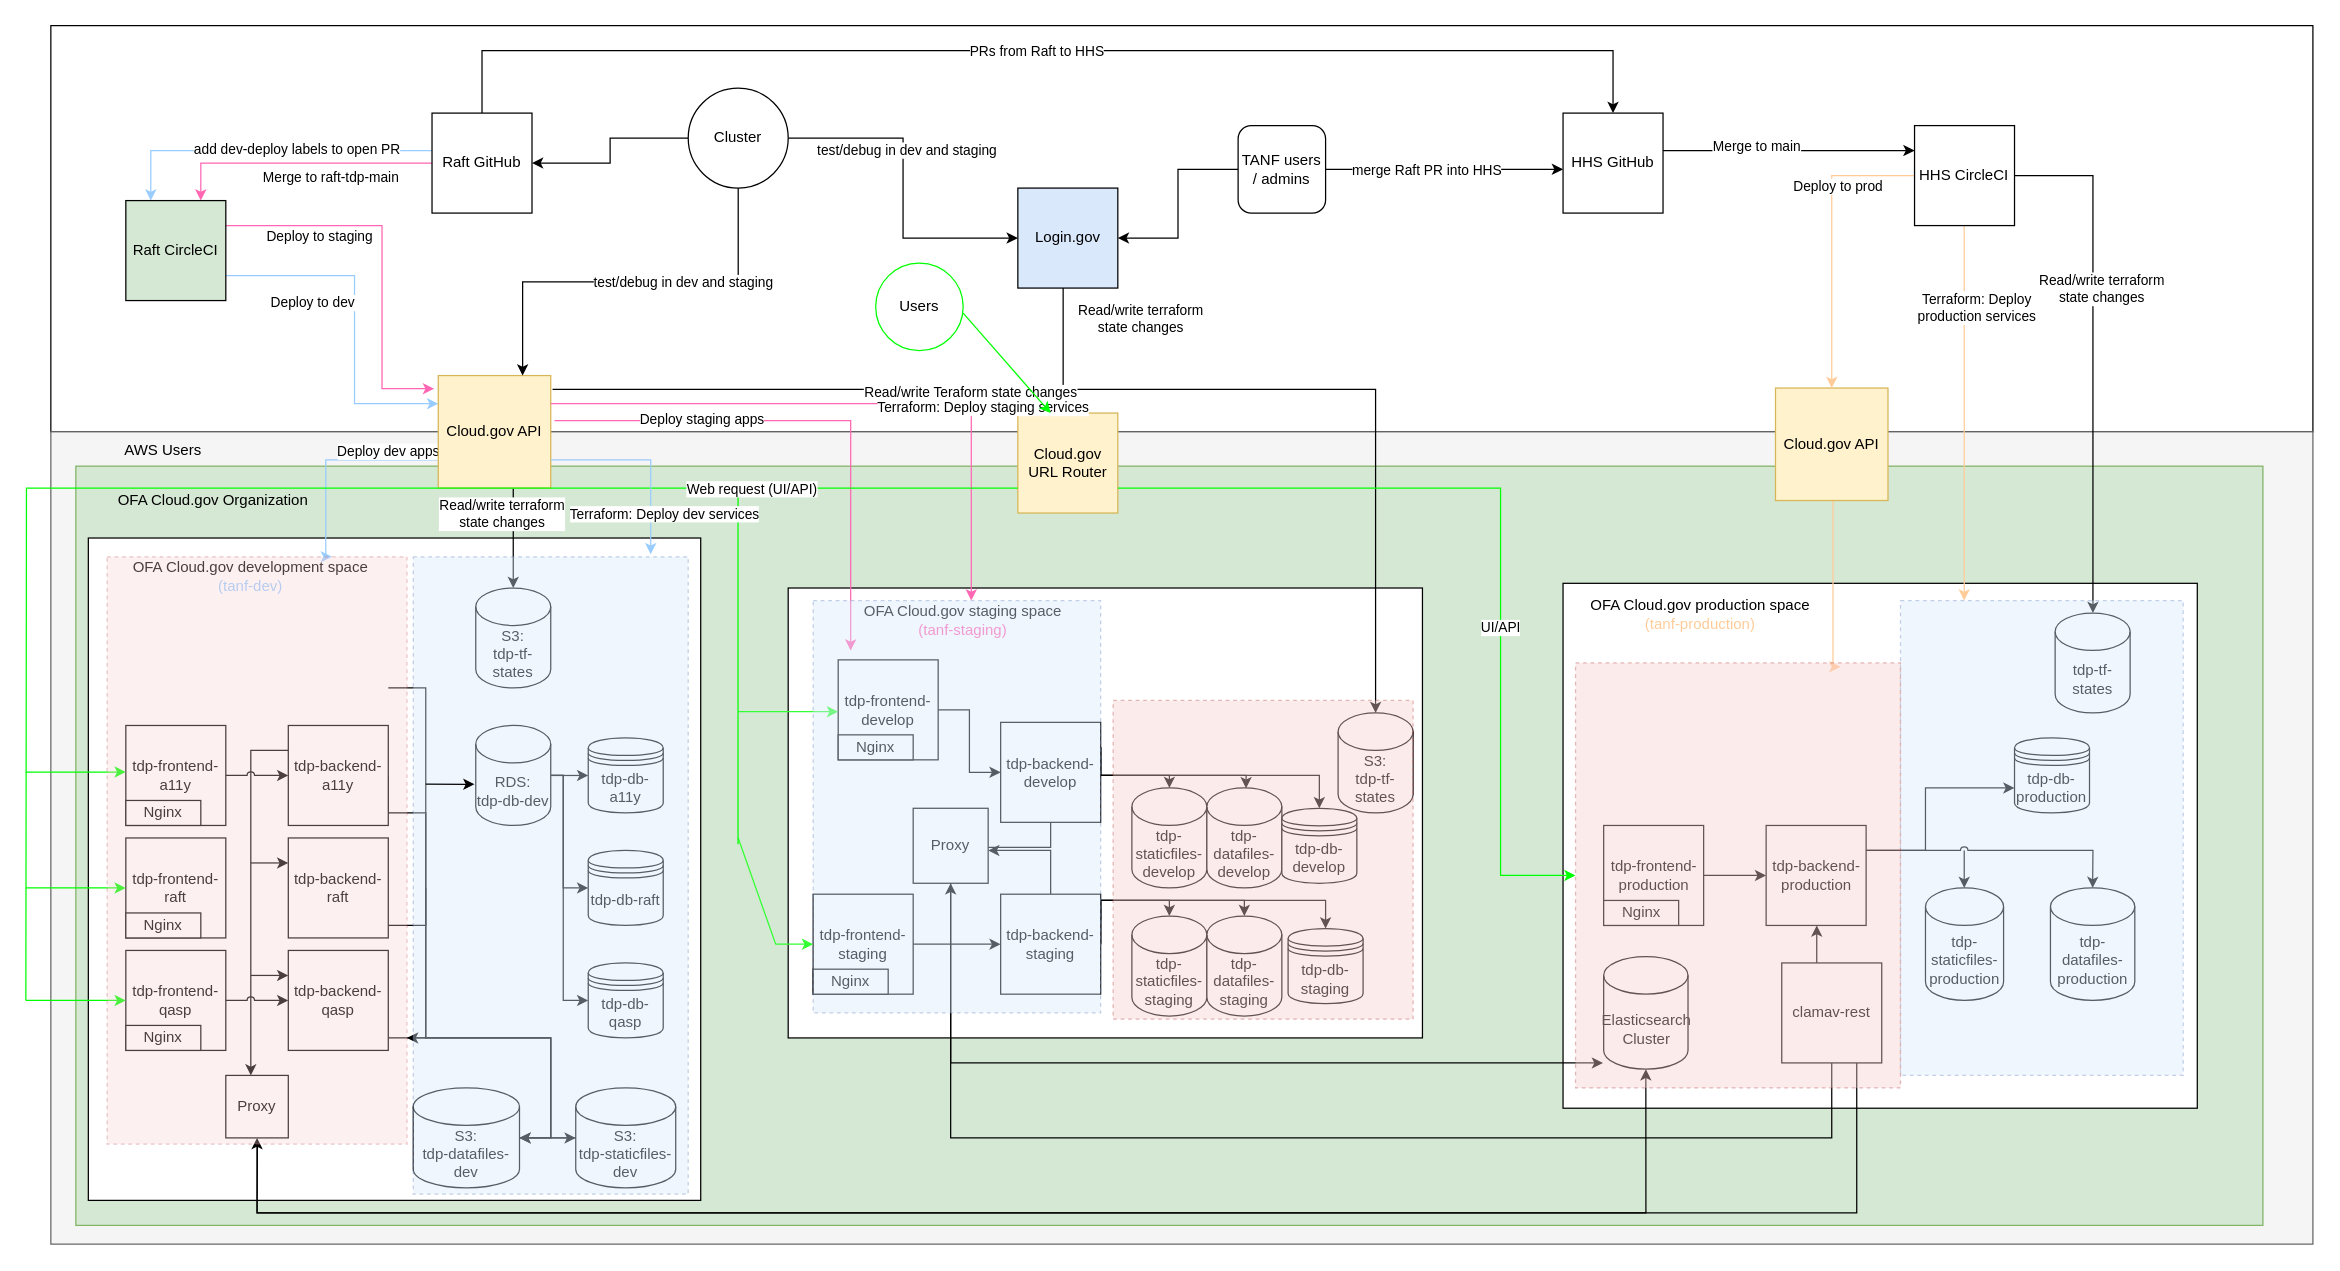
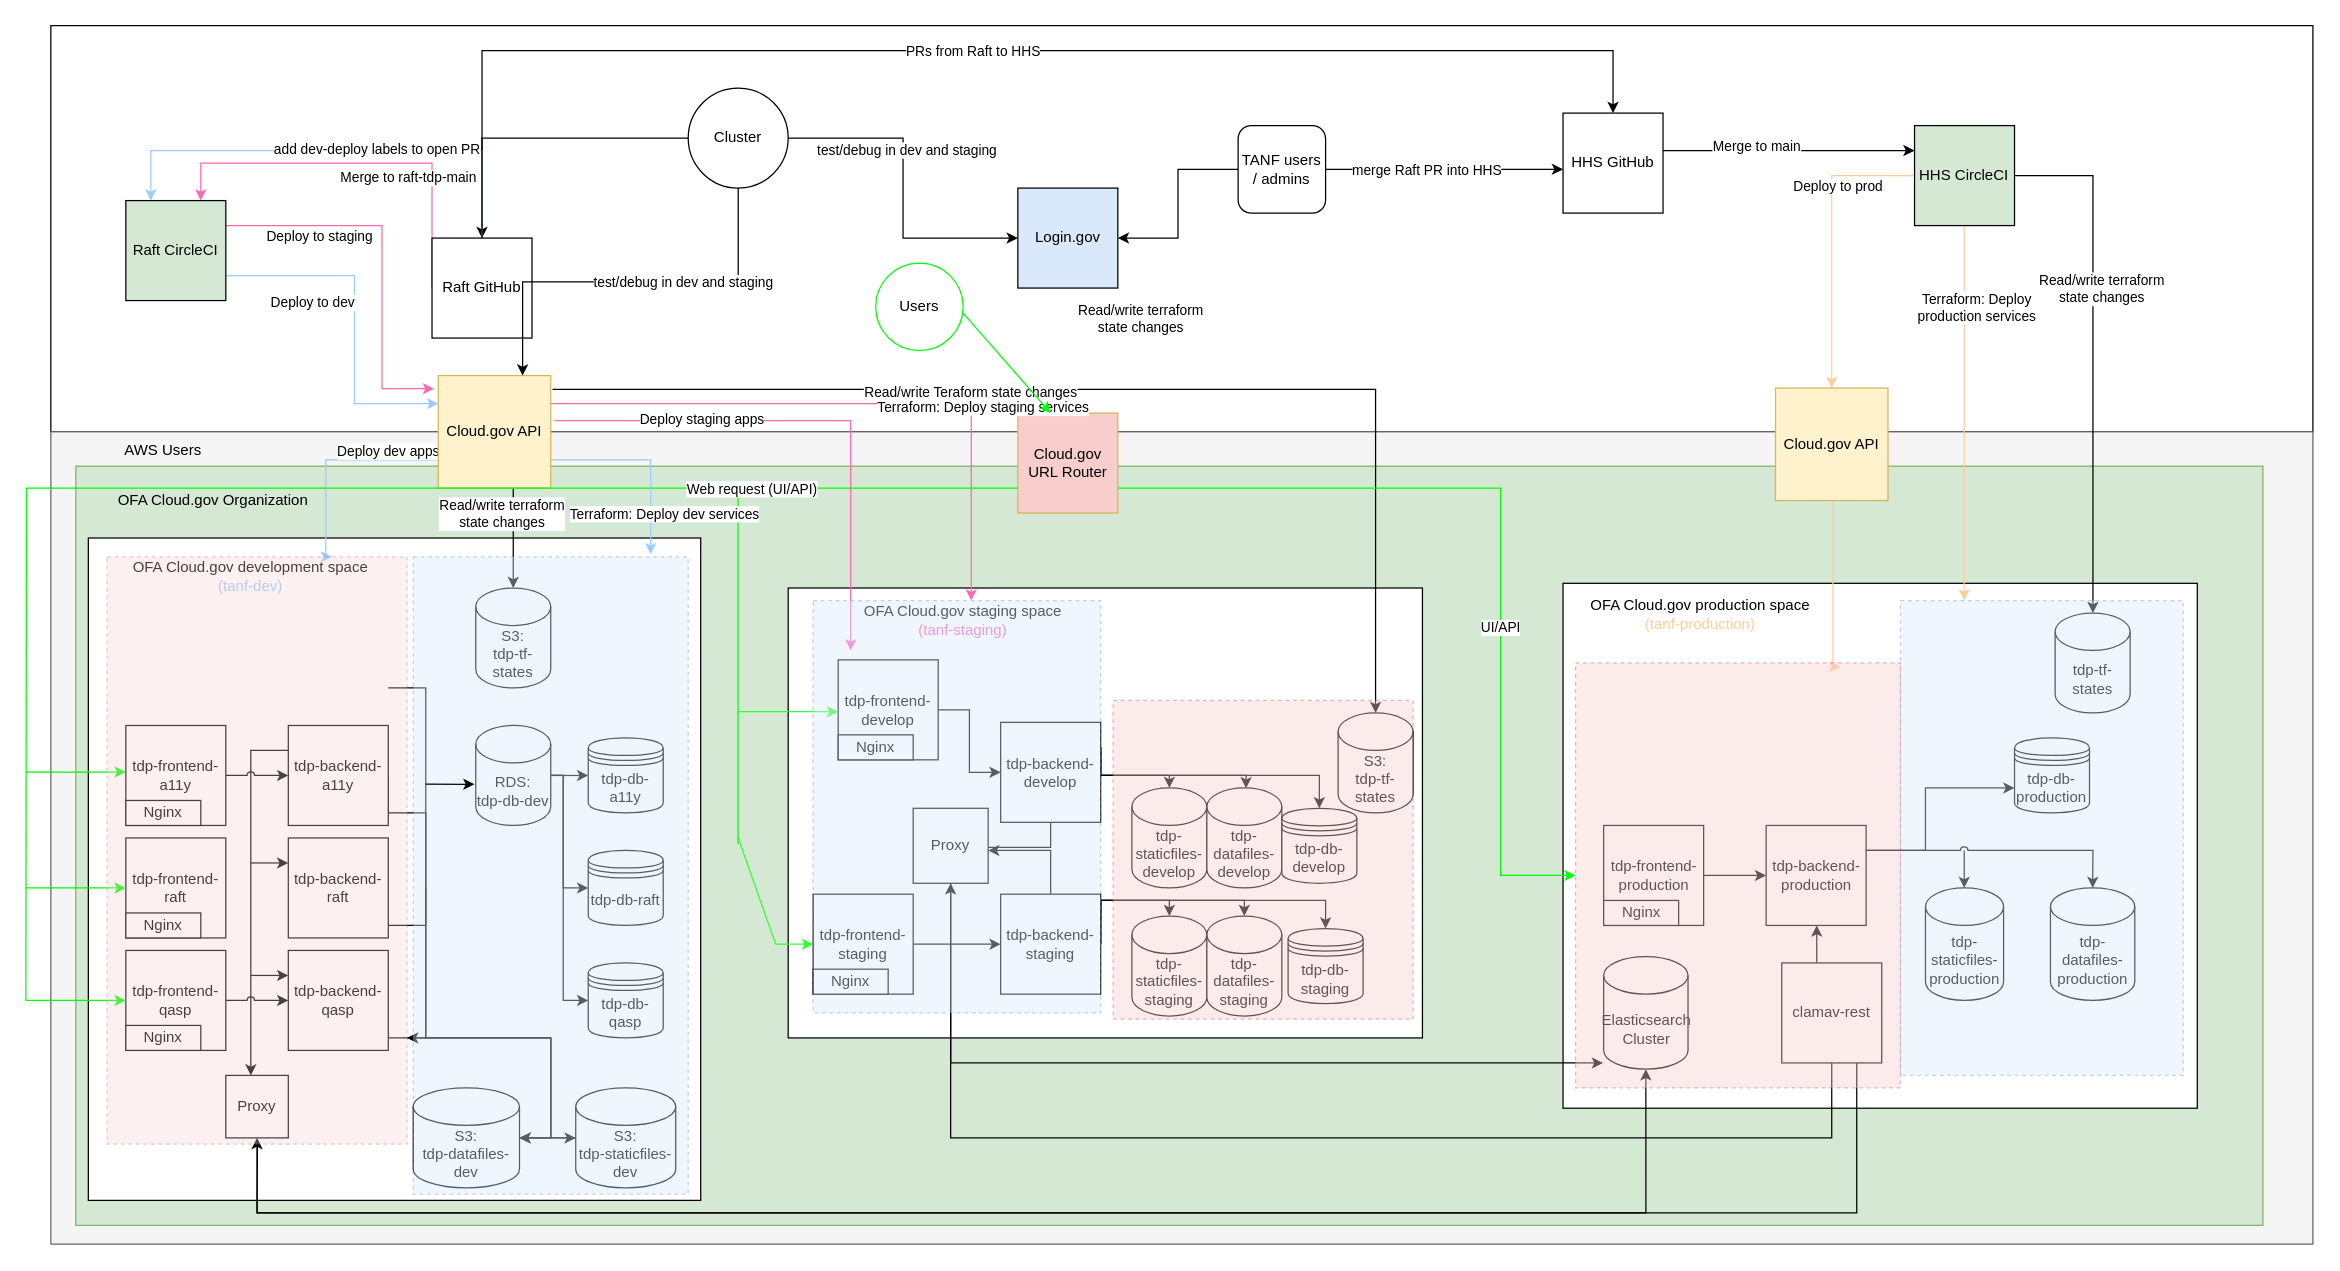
node "Raft GitHub": moved (482, 163) -> (482, 288)
node "HHS CircleCI": fillcolor #ffffff -> #d5e8d4
edge "Login.gov" -> "Cloud.gov URL Router": removed
node "Cloud.gov URL Router": fillcolor #fff2cc -> #f8cecc
